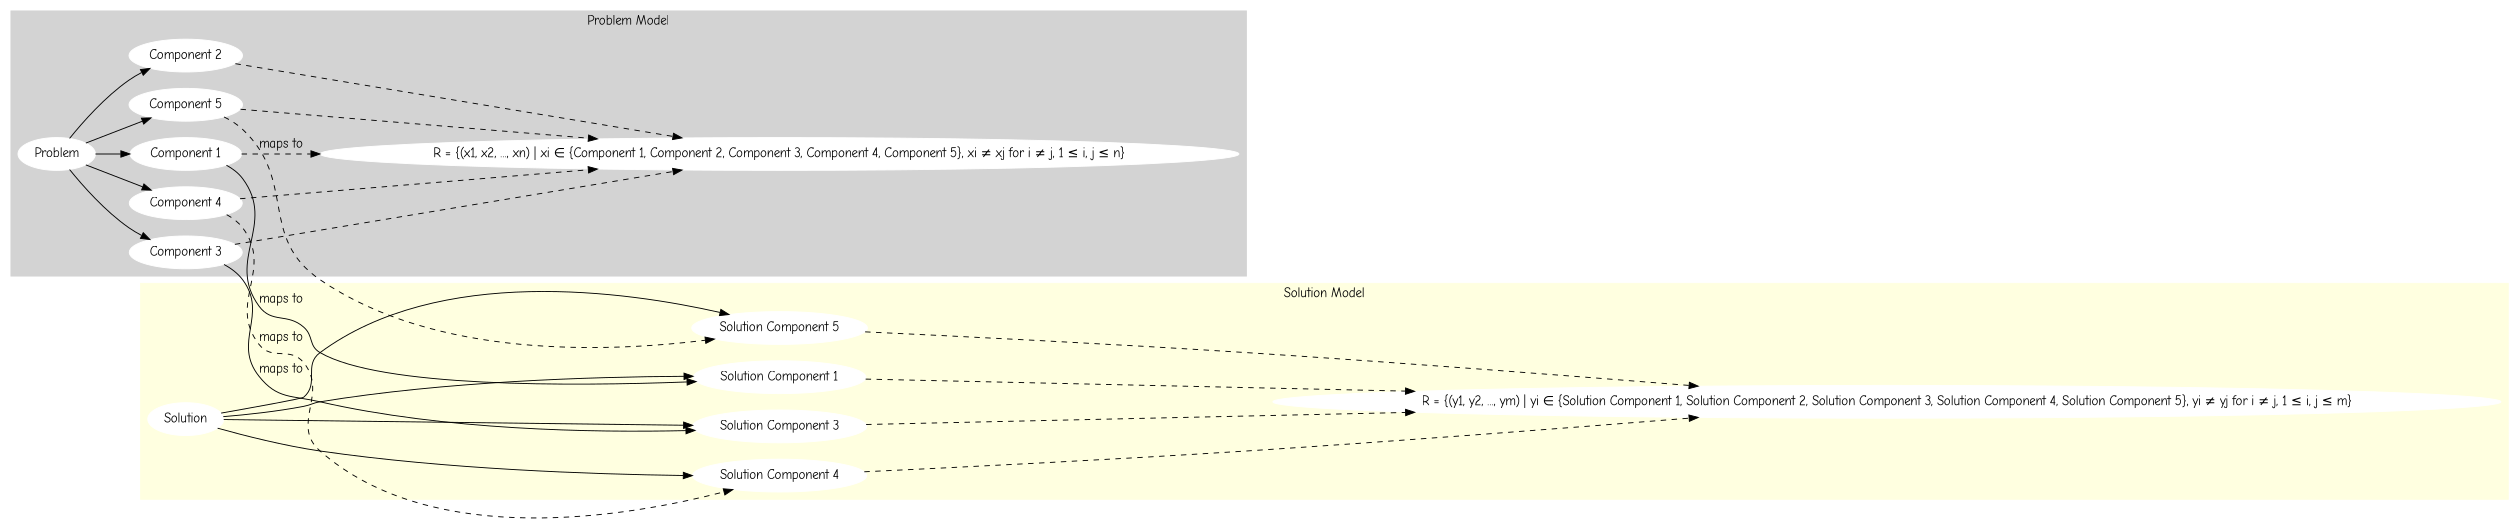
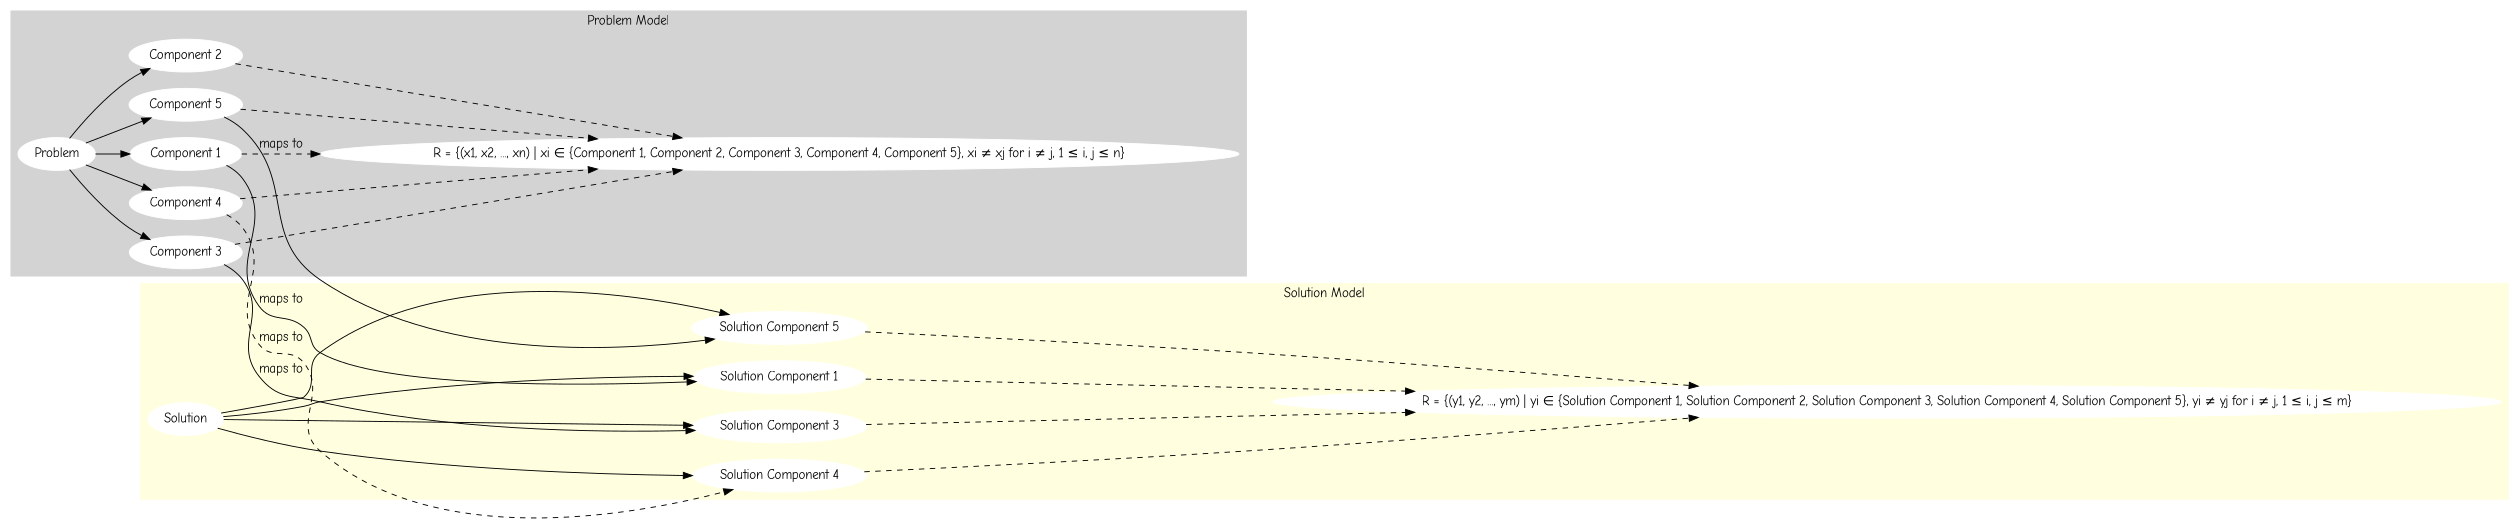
edge "Component 5" -> "Solution Component 5": style dashed -> solid
